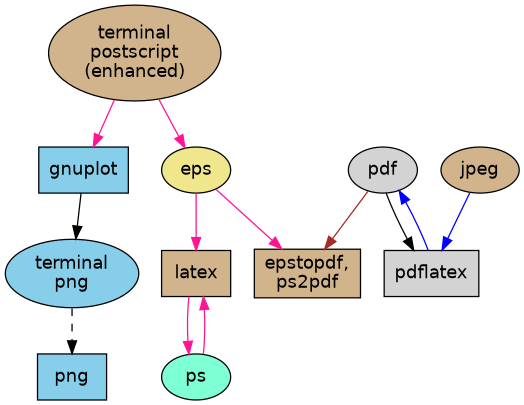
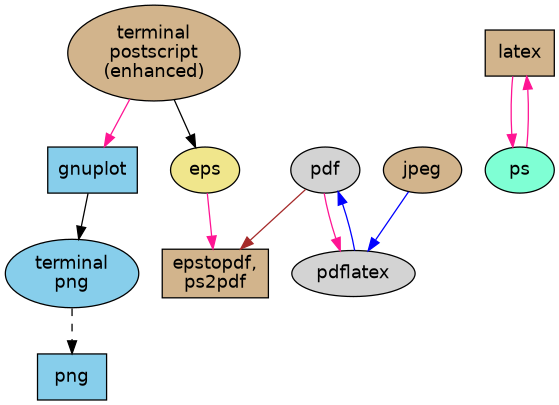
edge "terminal postscript (enhanced)" -> "eps": color deeppink -> black
edge "eps" -> "latex": removed
edge "pdf" -> "pdflatex": color black -> deeppink
node "pdflatex": shape box -> ellipse
